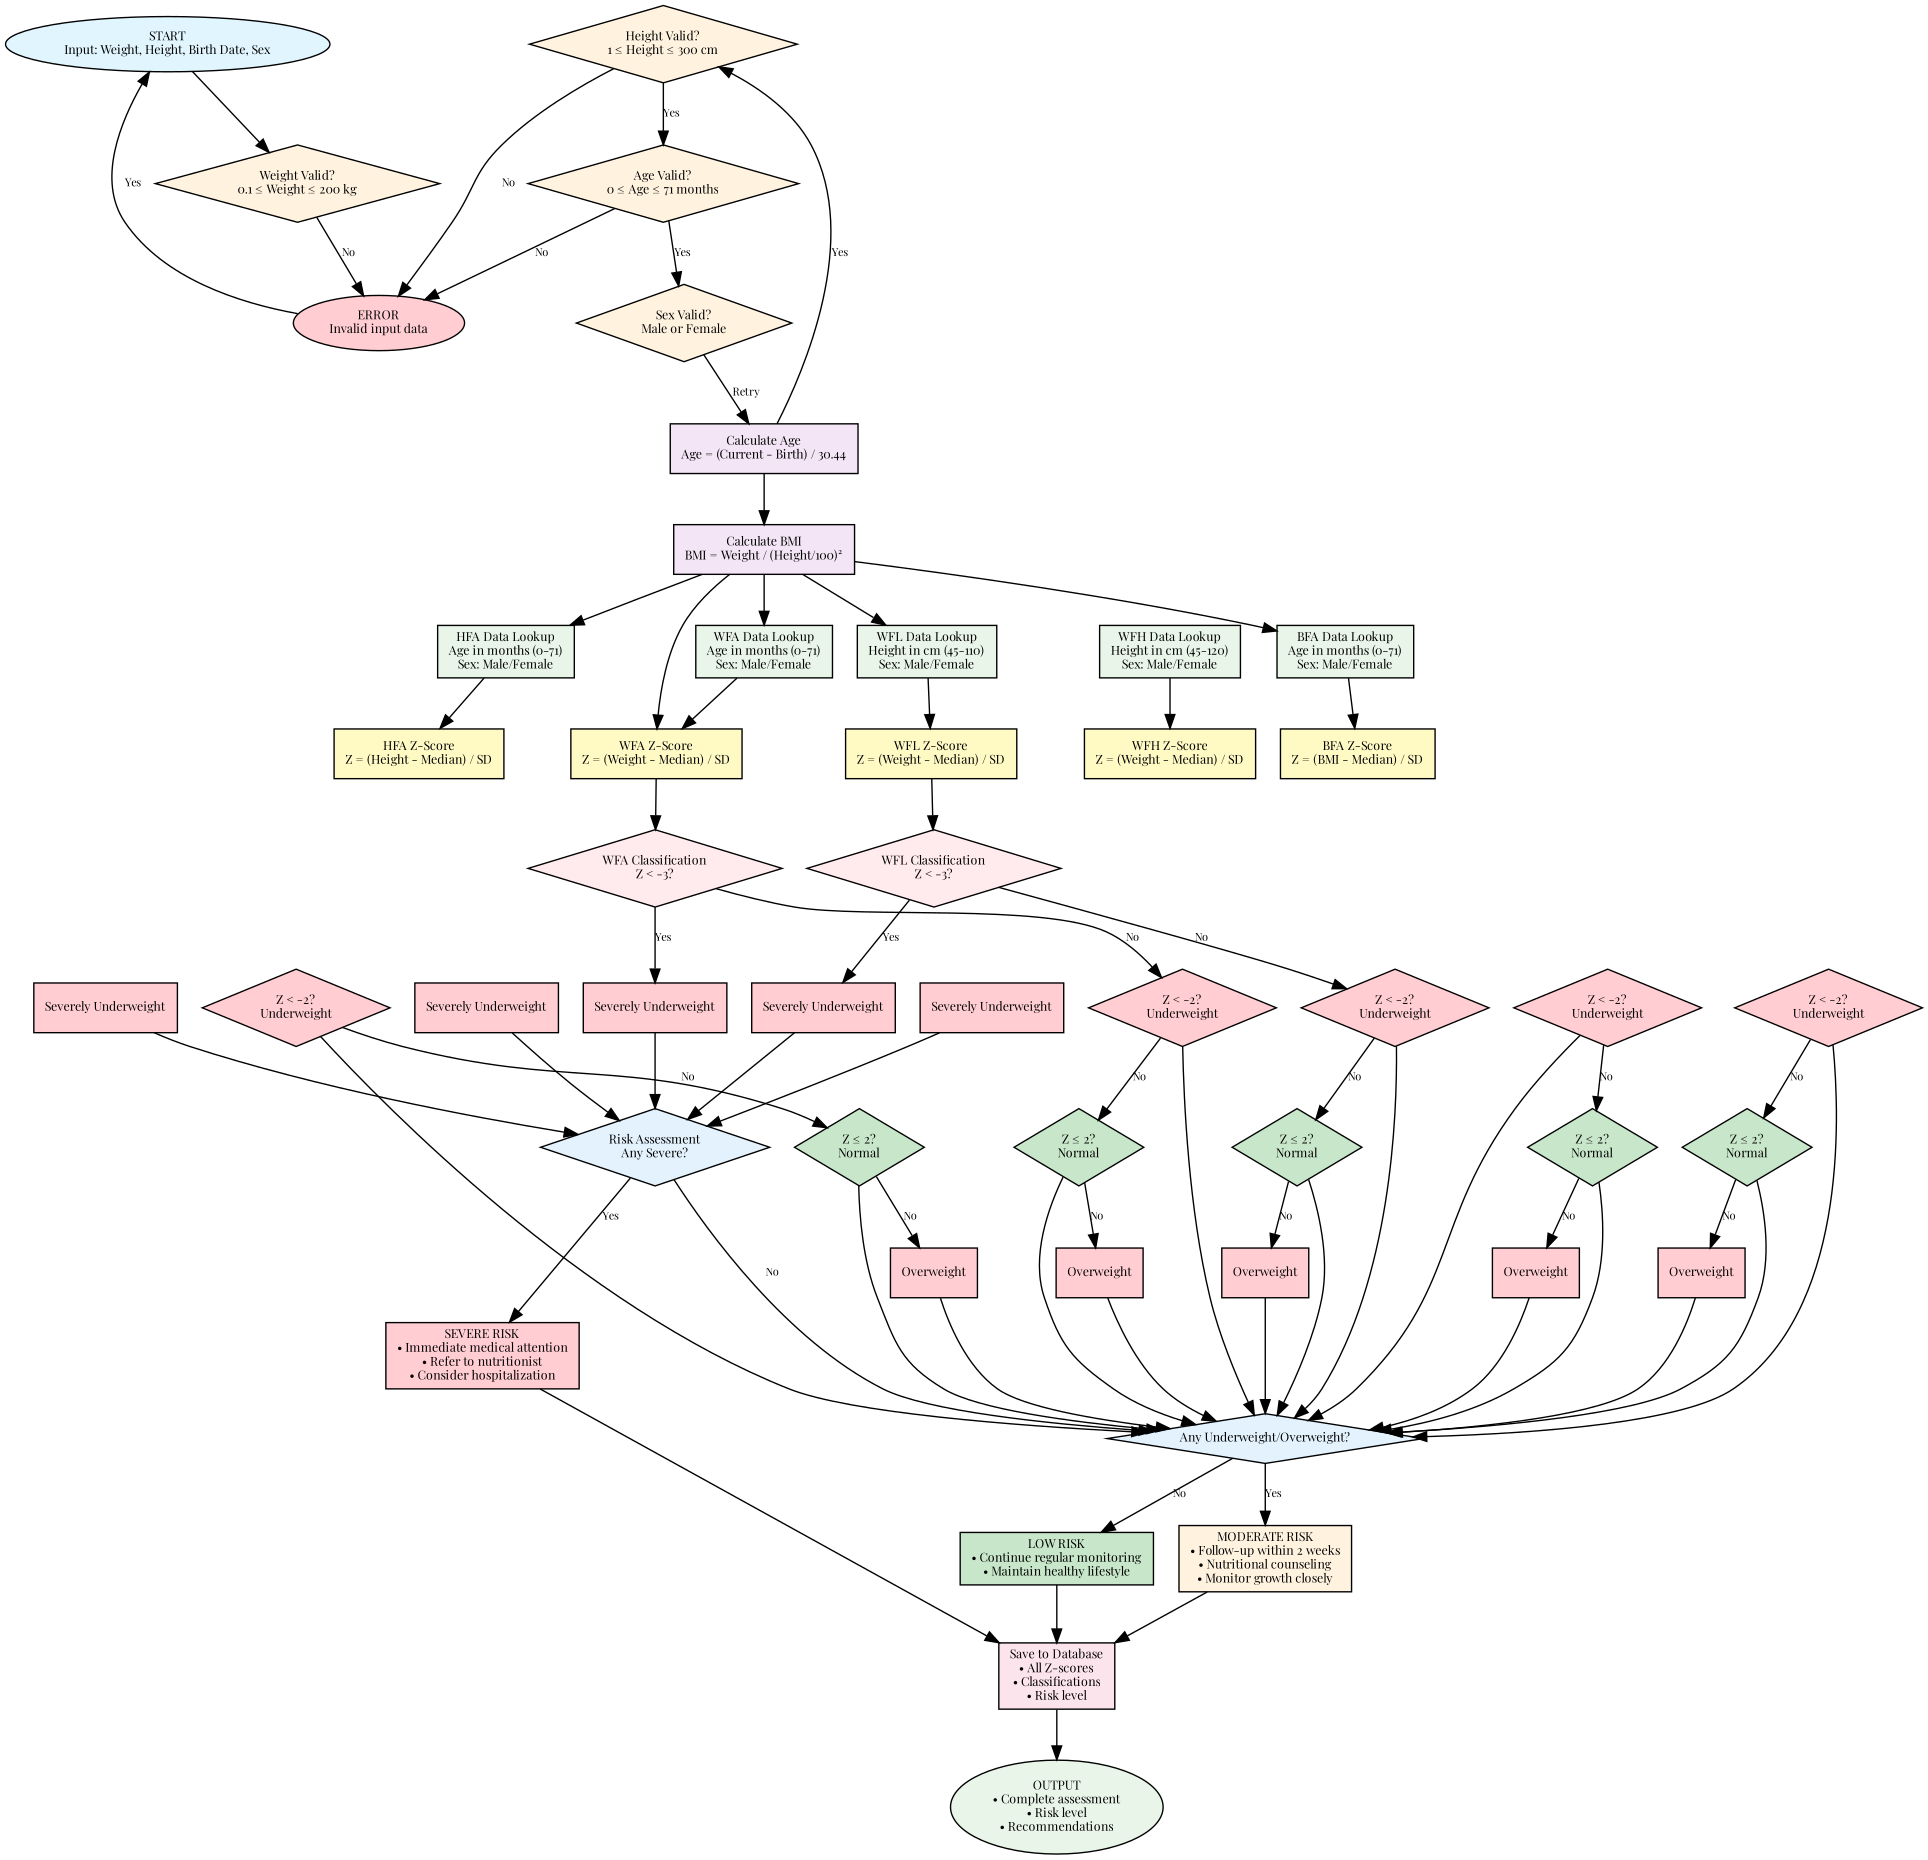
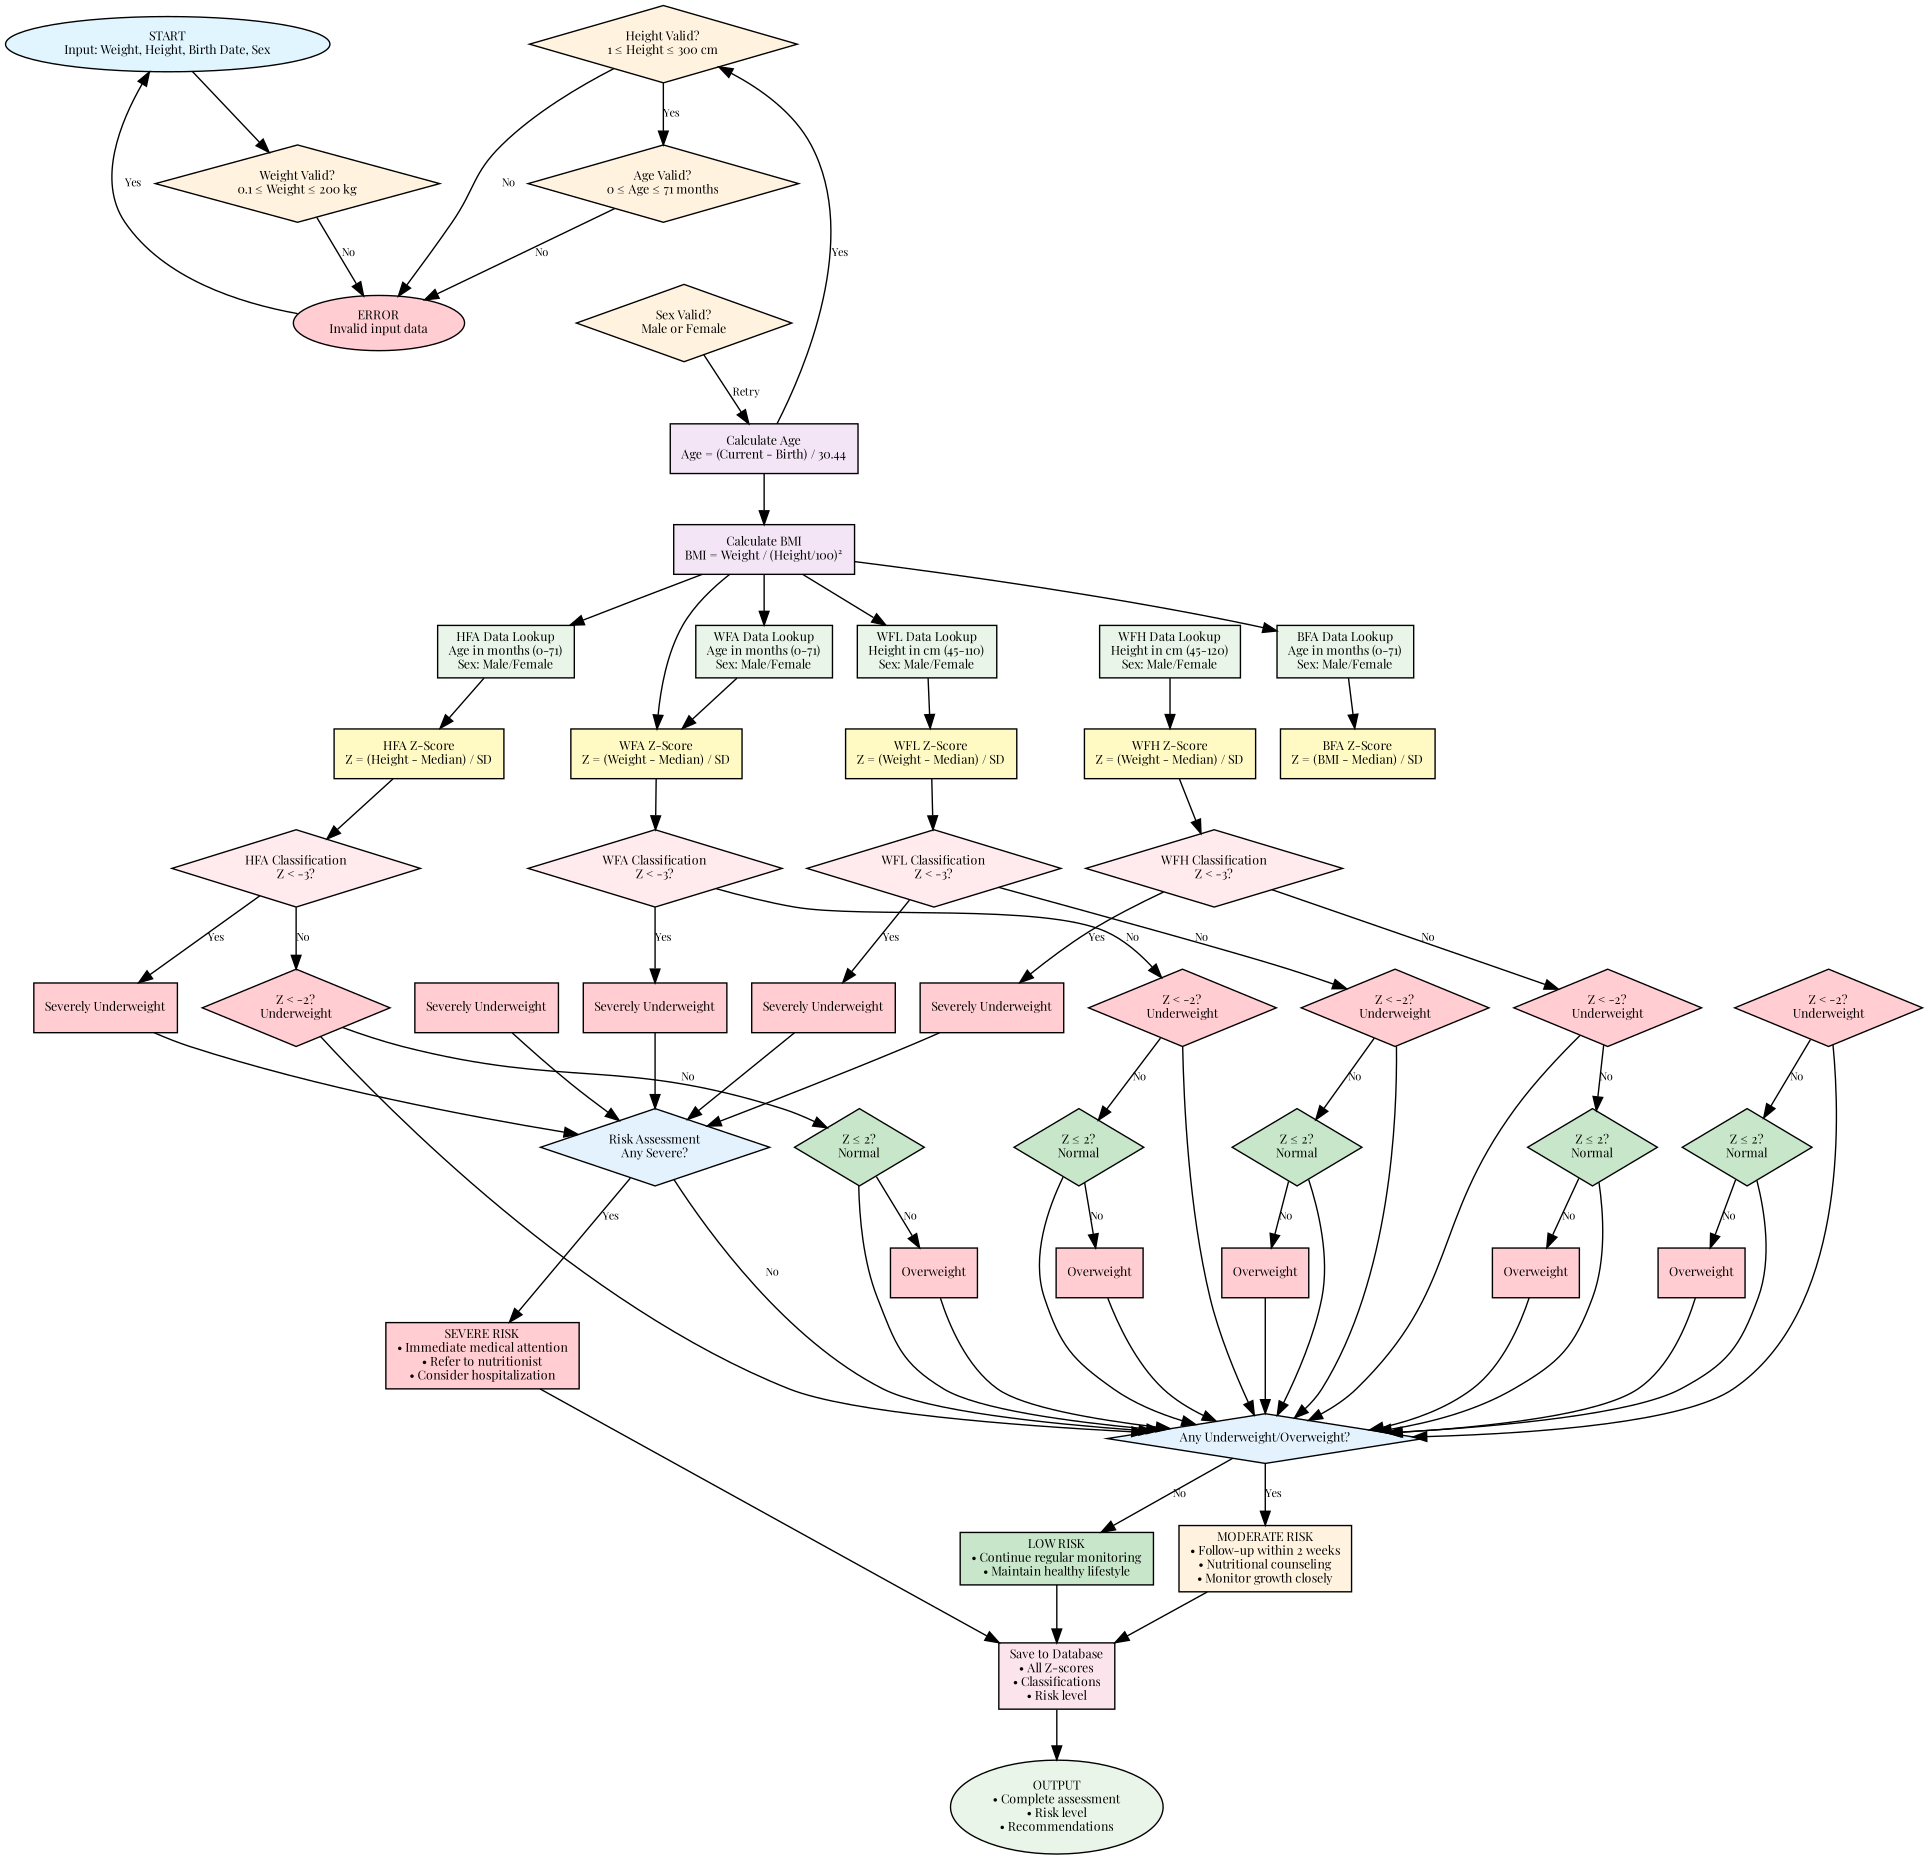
edge "Age Valid? 0 ≤ Age ≤ 71 months" -> "Sex Valid? Male or Female": removed, label "Yes"
node "HFA Classification Z < -3?": added
node "WFH Classification Z < -3?": added
